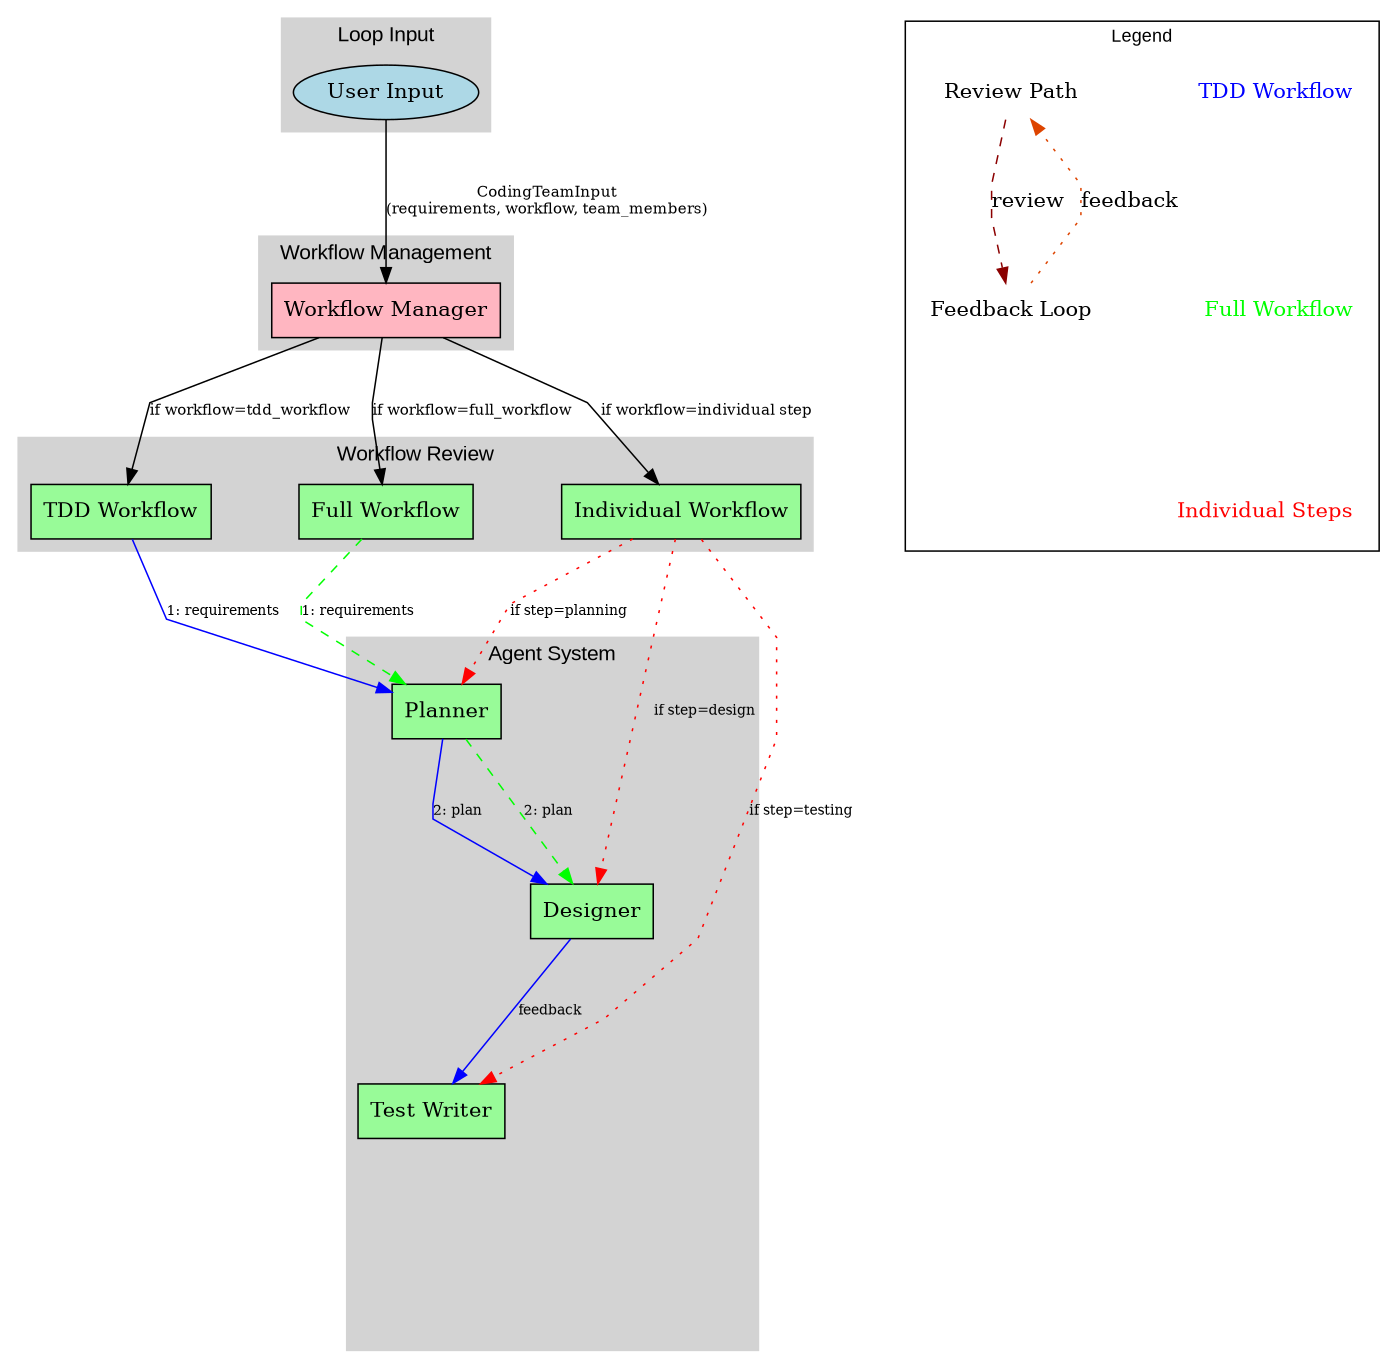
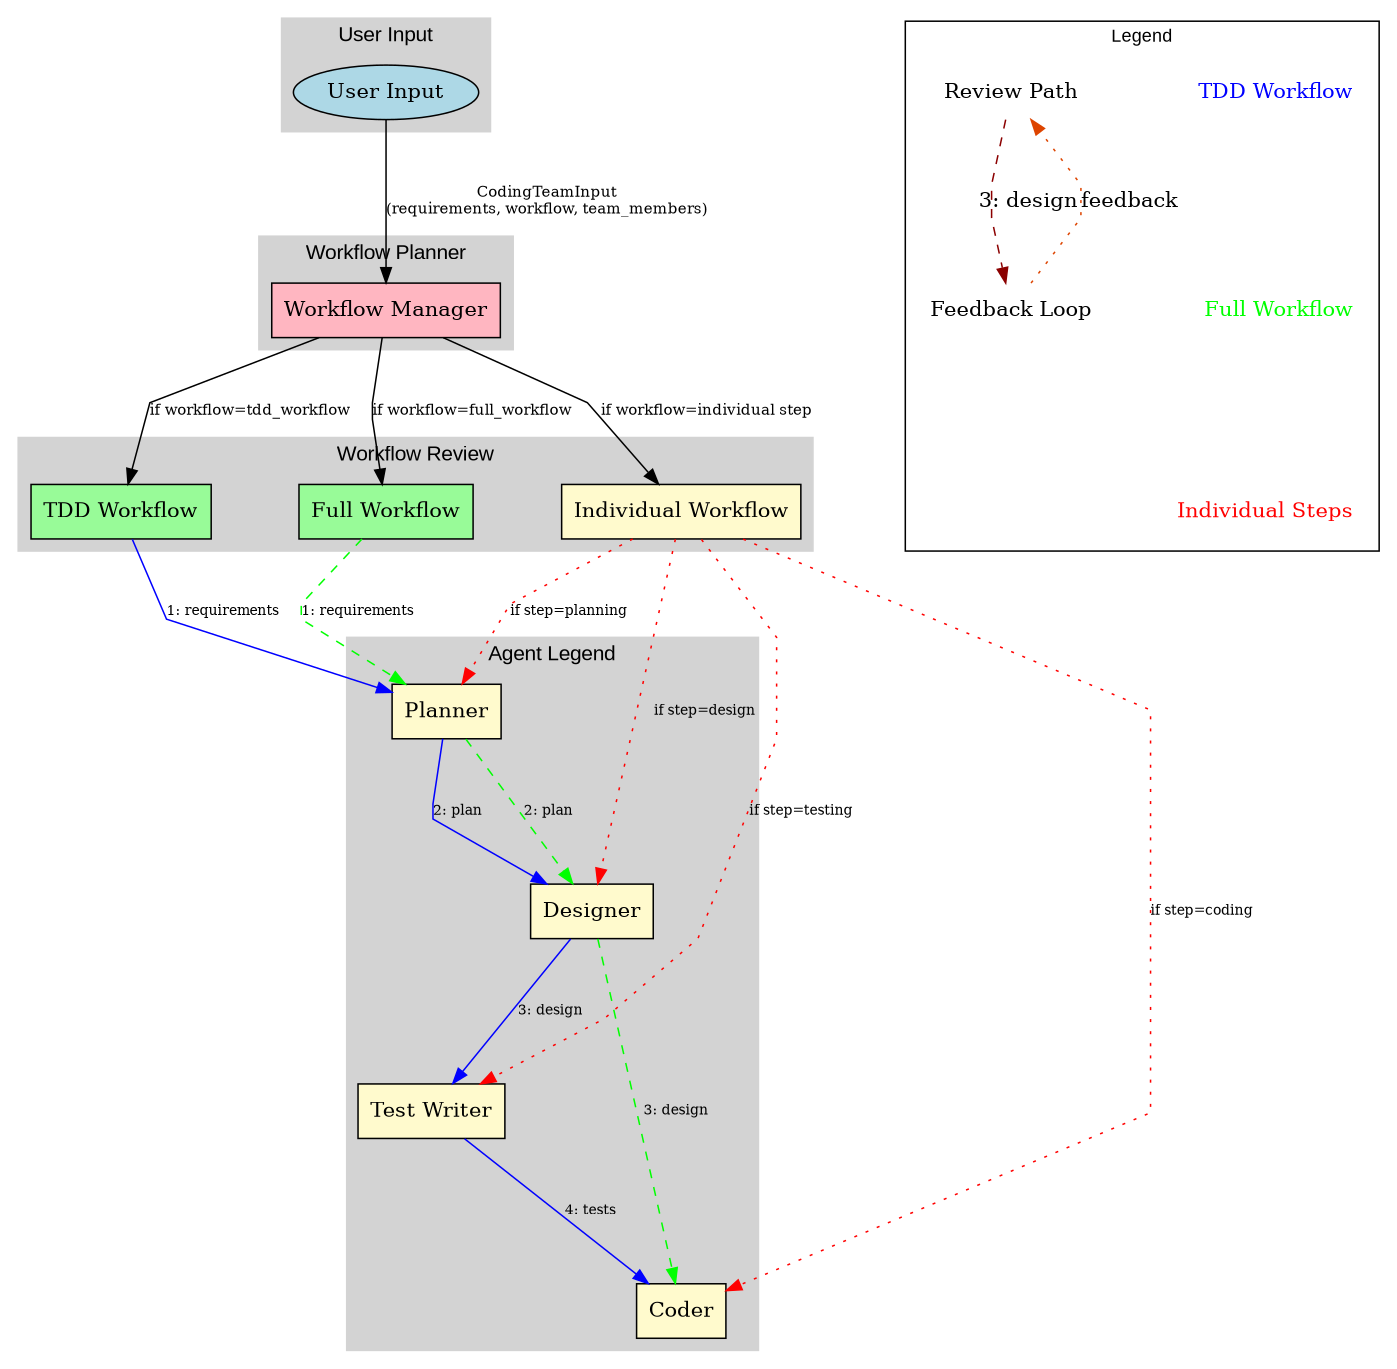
cluster "Loop Input": label "Loop Input" -> "User Input"
edge "Review Path" -> "Feedback Loop": label "review" -> "3: design"
cluster "Workflow Management": label "Workflow Management" -> "Workflow Planner"
node "Individual Workflow": fillcolor #98fb98 -> #fffacd
cluster "Agent System": label "Agent System" -> "Agent Legend"
node "Planner": fillcolor #98fb98 -> #fffacd
node "Designer": fillcolor #98fb98 -> #fffacd
edge "Designer" -> "Test Writer": label "feedback" -> "3: design"
node "Test Writer": fillcolor #98fb98 -> #fffacd
node "Coder": added
